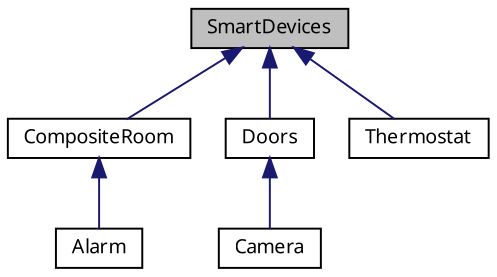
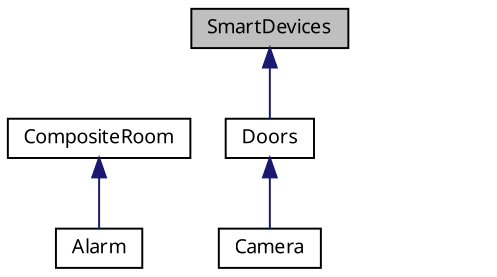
edge "CompositeRoom" -> "SmartDevices": removed
node "Thermostat": removed
